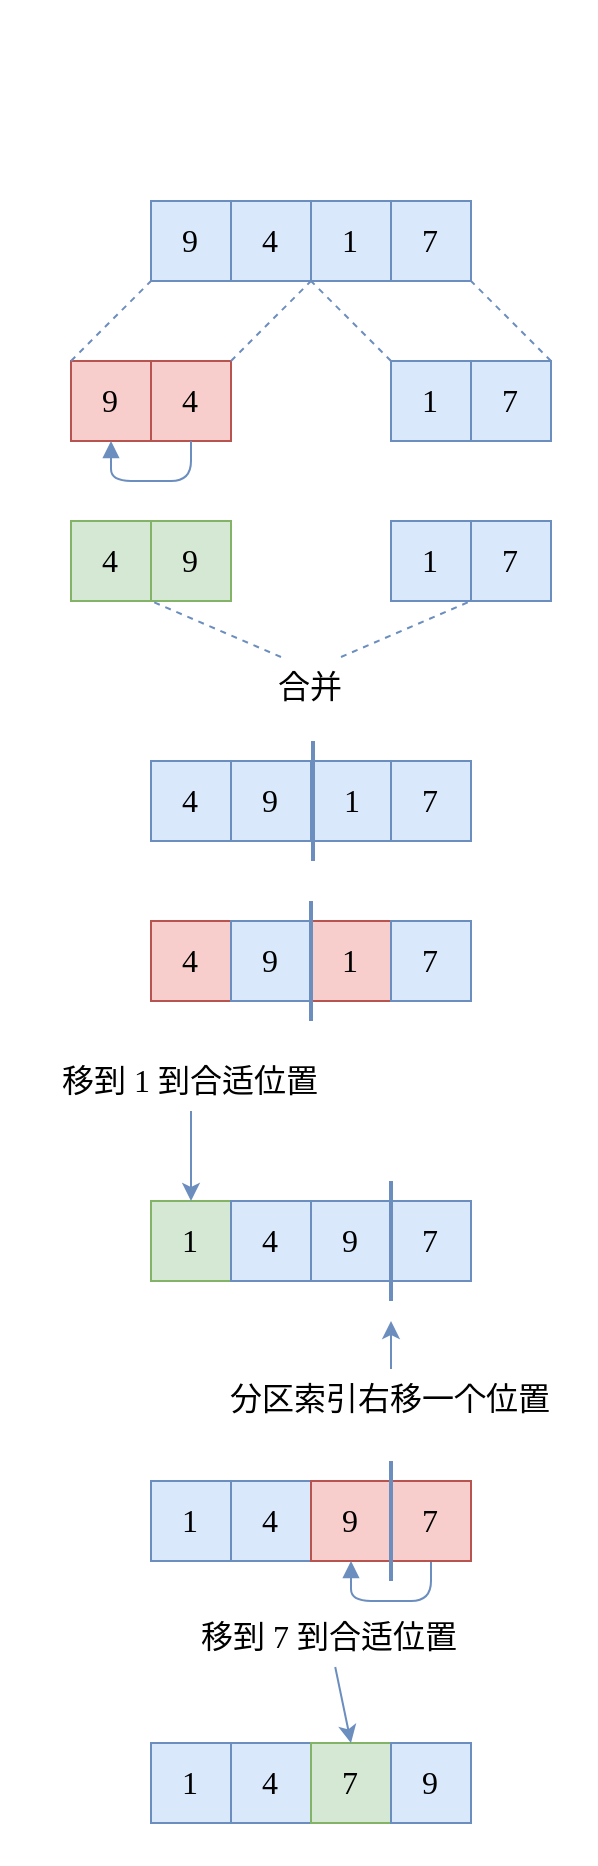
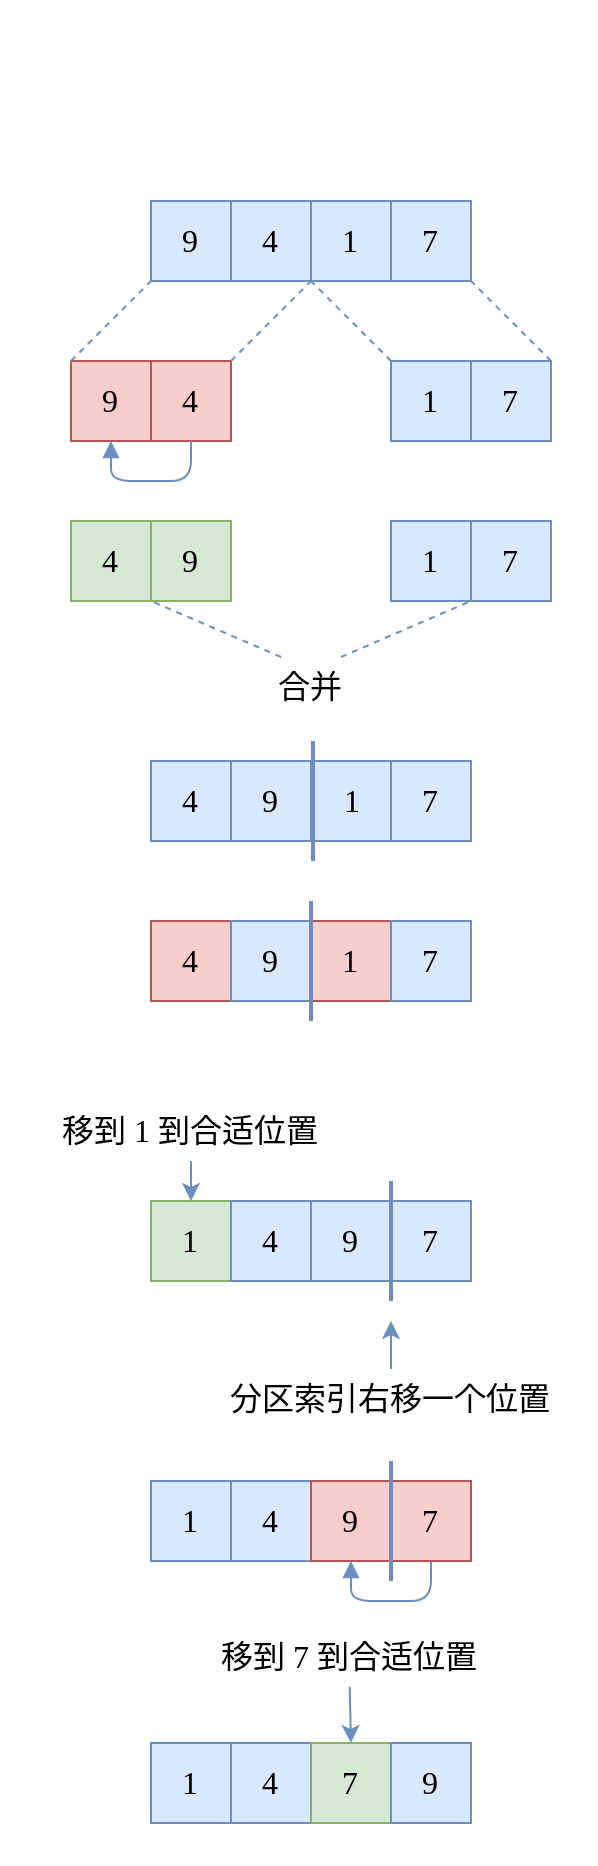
node "移到 1 到合适位置": moved (191, 1081) -> (191, 1131)
node "移到 7 到合适位置": moved (329, 1637) -> (349, 1657)
